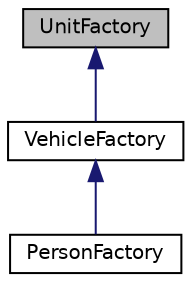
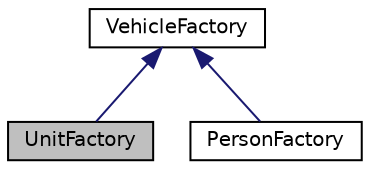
edge "VehicleFactory" -> "UnitFactory": reversed
